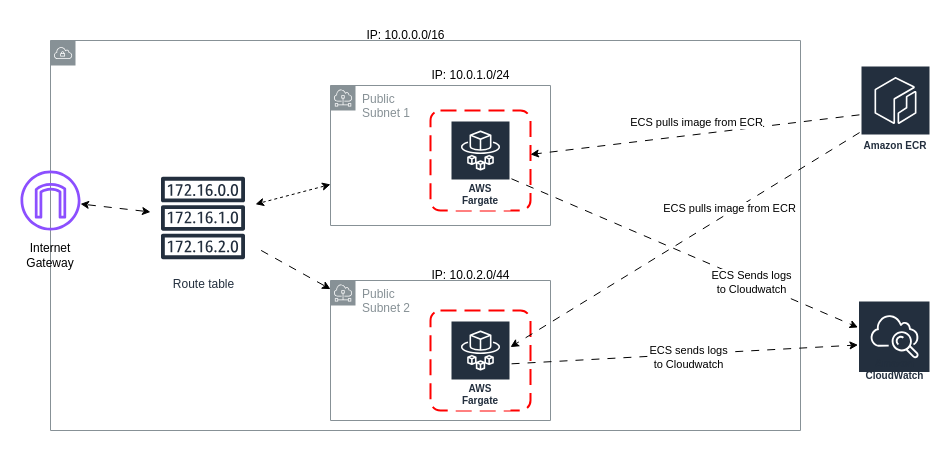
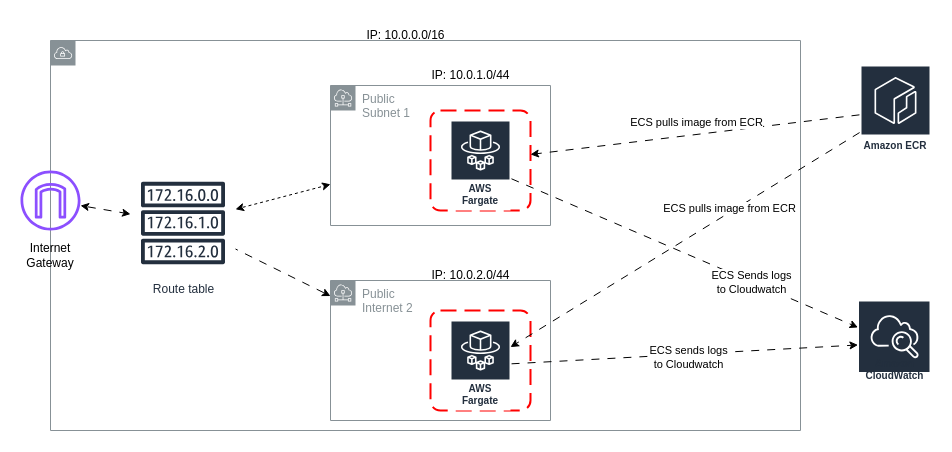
node "IP: 10.0.1.0/24": label "IP: 10.0.1.0/24" -> "IP: 10.0.1.0/44"
node "Route table": moved (203, 218) -> (183, 223)
node "Public Subnet 2": label "Public Subnet 2" -> "Public Internet 2"
